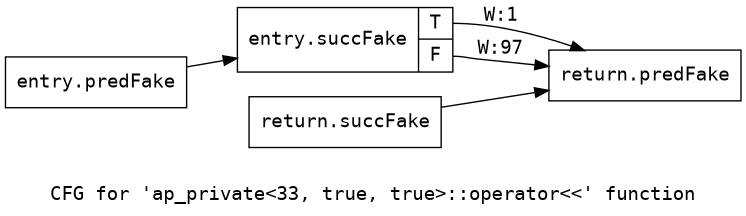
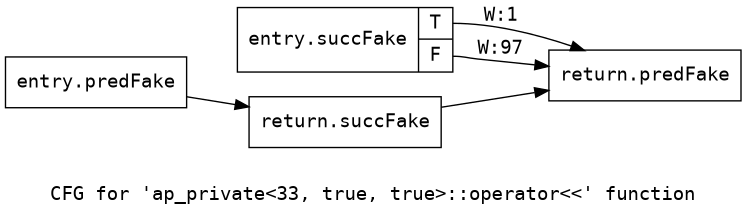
edge "entry.predFake" -> "entry.succFake": now "entry.predFake" -> "return.succFake"
